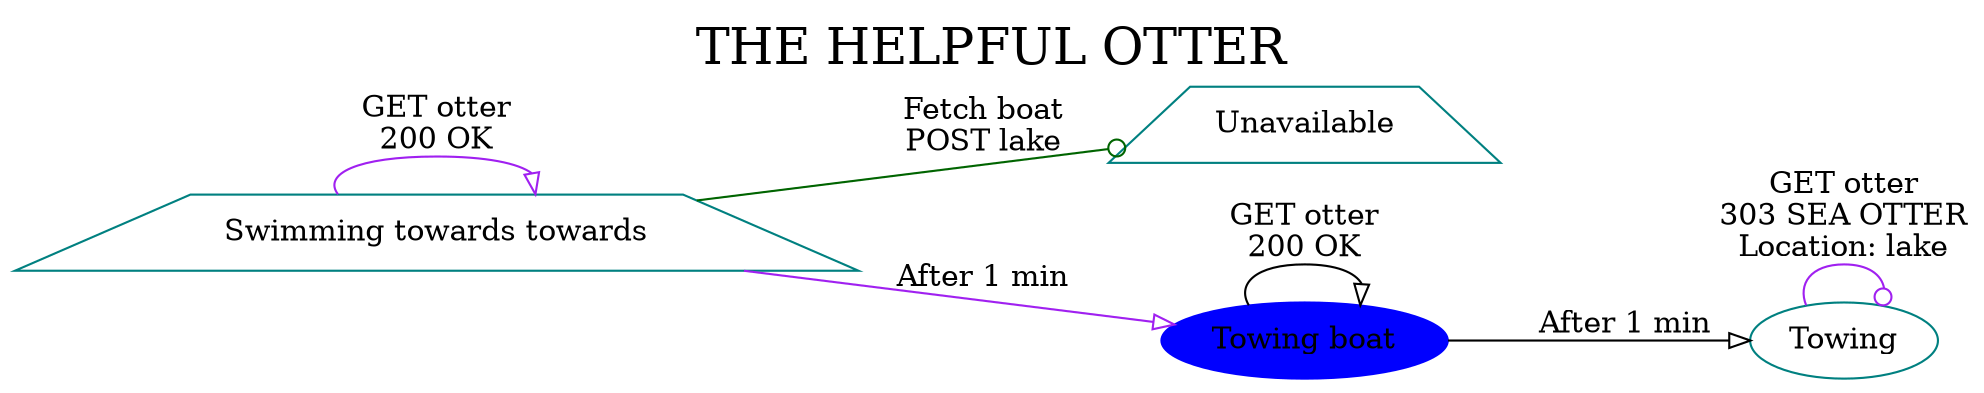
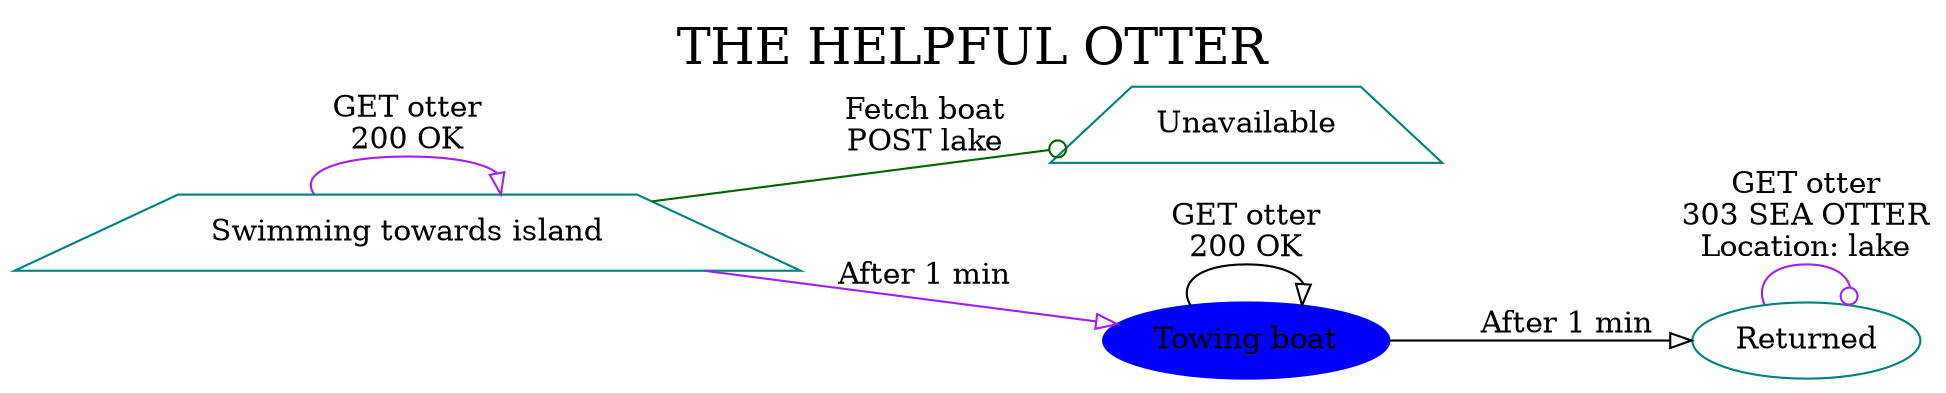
node "Swimming towards towards": label "Swimming towards towards" -> "Swimming towards island"
node "Towing": label "Towing" -> "Returned"
